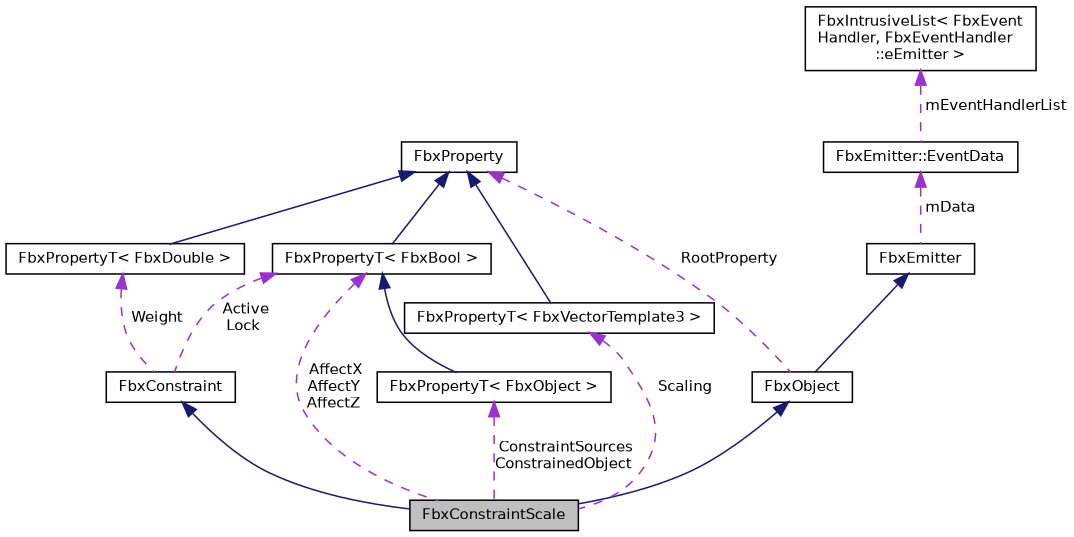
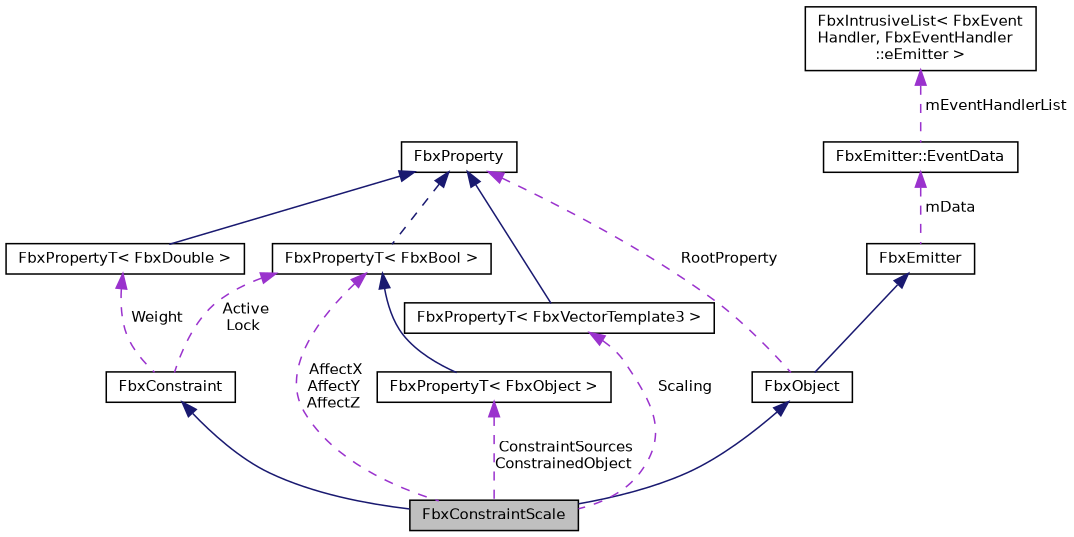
edge "FbxPropertyT< FbxBool >" -> "FbxProperty": style solid -> dashed
